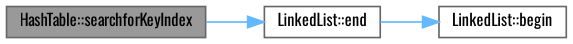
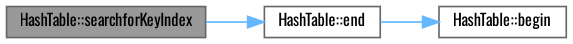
node "LinkedList::end": label "LinkedList::end" -> "HashTable::end"
node "LinkedList::begin": label "LinkedList::begin" -> "HashTable::begin"
